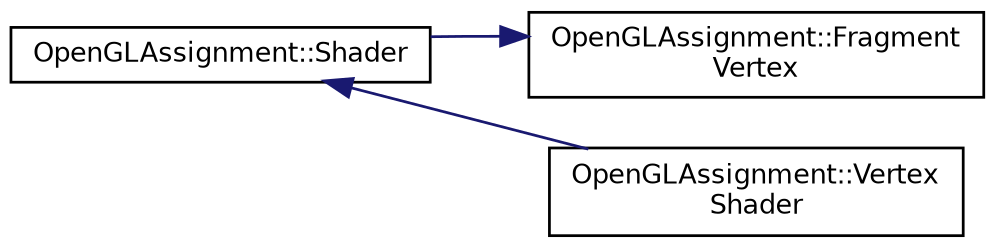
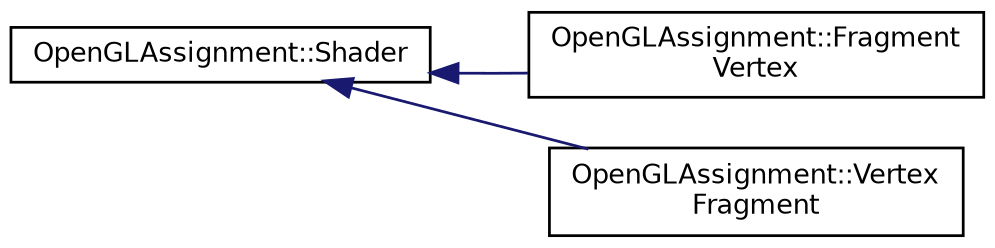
edge "OpenGLAssignment::Shader" -> "OpenGLAssignment::Fragment Vertex": reversed
node "OpenGLAssignment::Vertex Shader": label "OpenGLAssignment::Vertex Shader" -> "OpenGLAssignment::Vertex Fragment"
